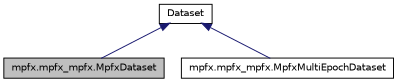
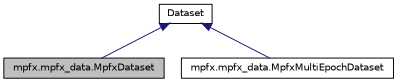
node "mpfx.mpfx_mpfx.MpfxDataset": label "mpfx.mpfx_mpfx.MpfxDataset" -> "mpfx.mpfx_data.MpfxDataset"
node "mpfx.mpfx_mpfx.MpfxMultiEpochDataset": label "mpfx.mpfx_mpfx.MpfxMultiEpochDataset" -> "mpfx.mpfx_data.MpfxMultiEpochDataset"
